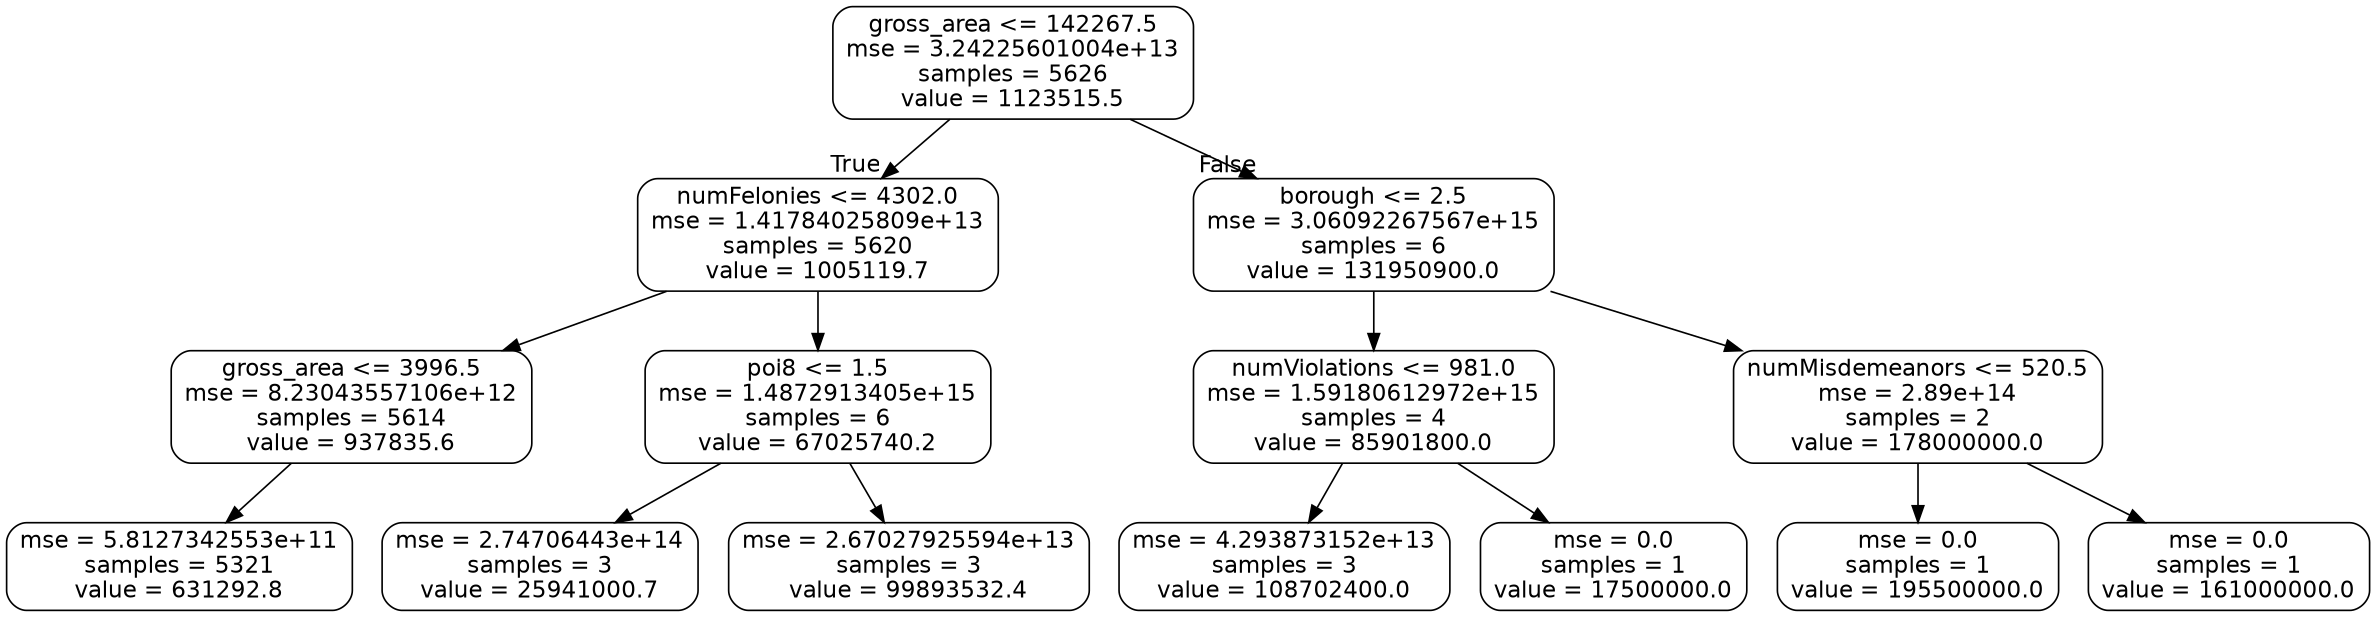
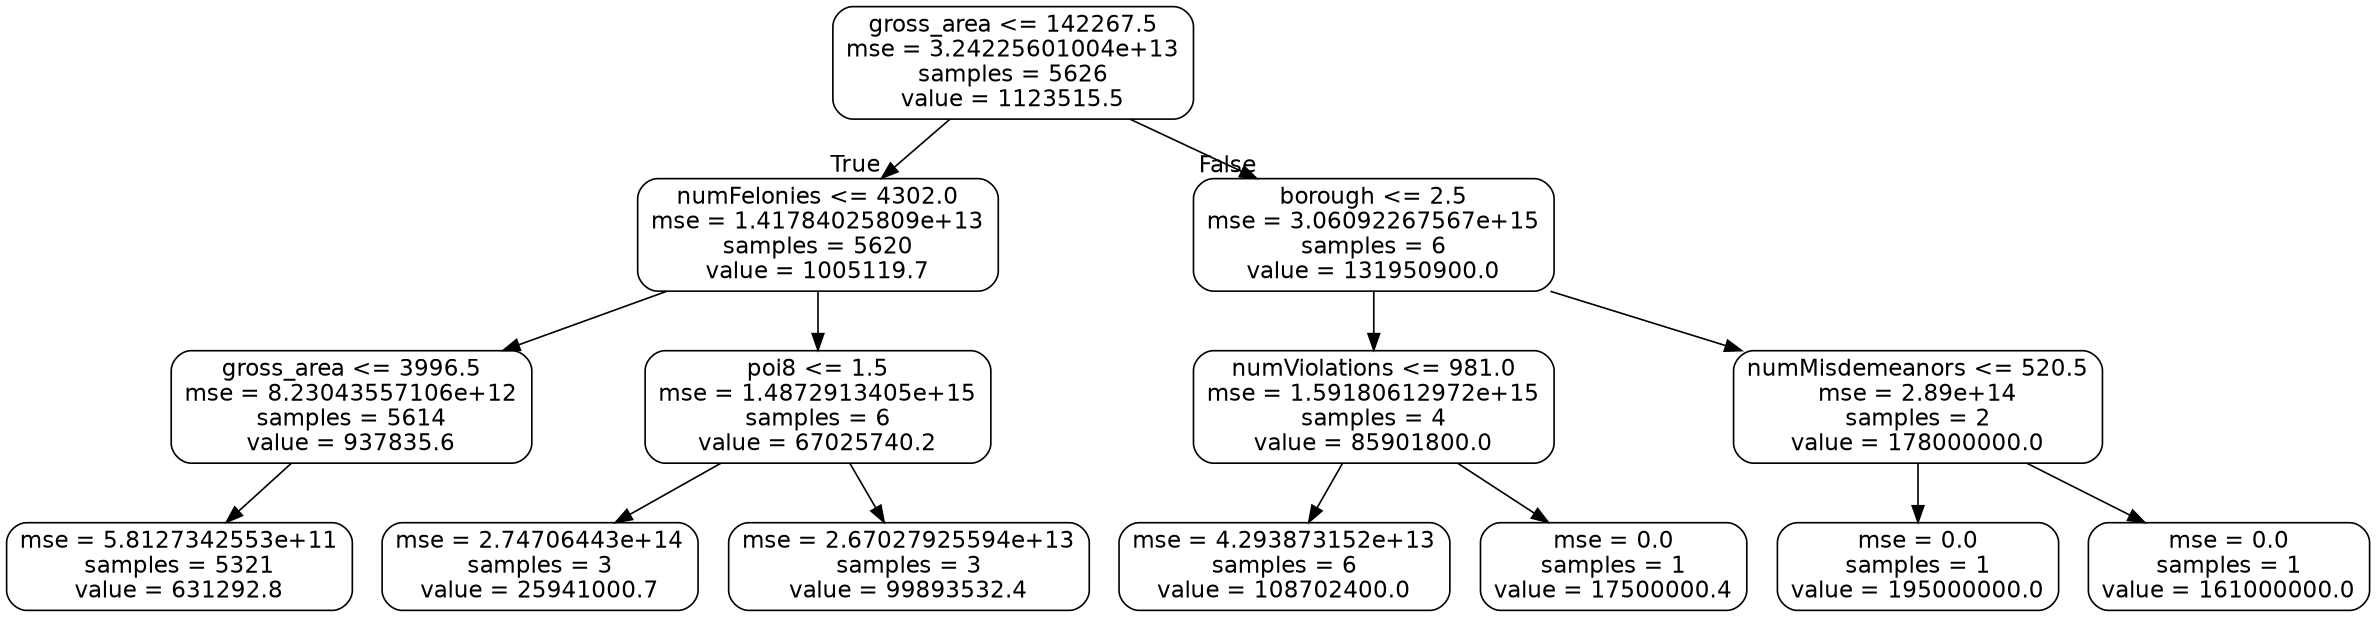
node "mse = 4.293873152e+13 samples = 3 value = 108702400.0": label "mse = 4.293873152e+13 samples = 3 value = 108702400.0" -> "mse = 4.293873152e+13 samples = 6 value = 108702400.0"
node "mse = 0.0 samples = 1 value = 17500000.0": label "mse = 0.0 samples = 1 value = 17500000.0" -> "mse = 0.0 samples = 1 value = 17500000.4"
node "mse = 0.0 samples = 1 value = 195500000.0": label "mse = 0.0 samples = 1 value = 195500000.0" -> "mse = 0.0 samples = 1 value = 195000000.0"
